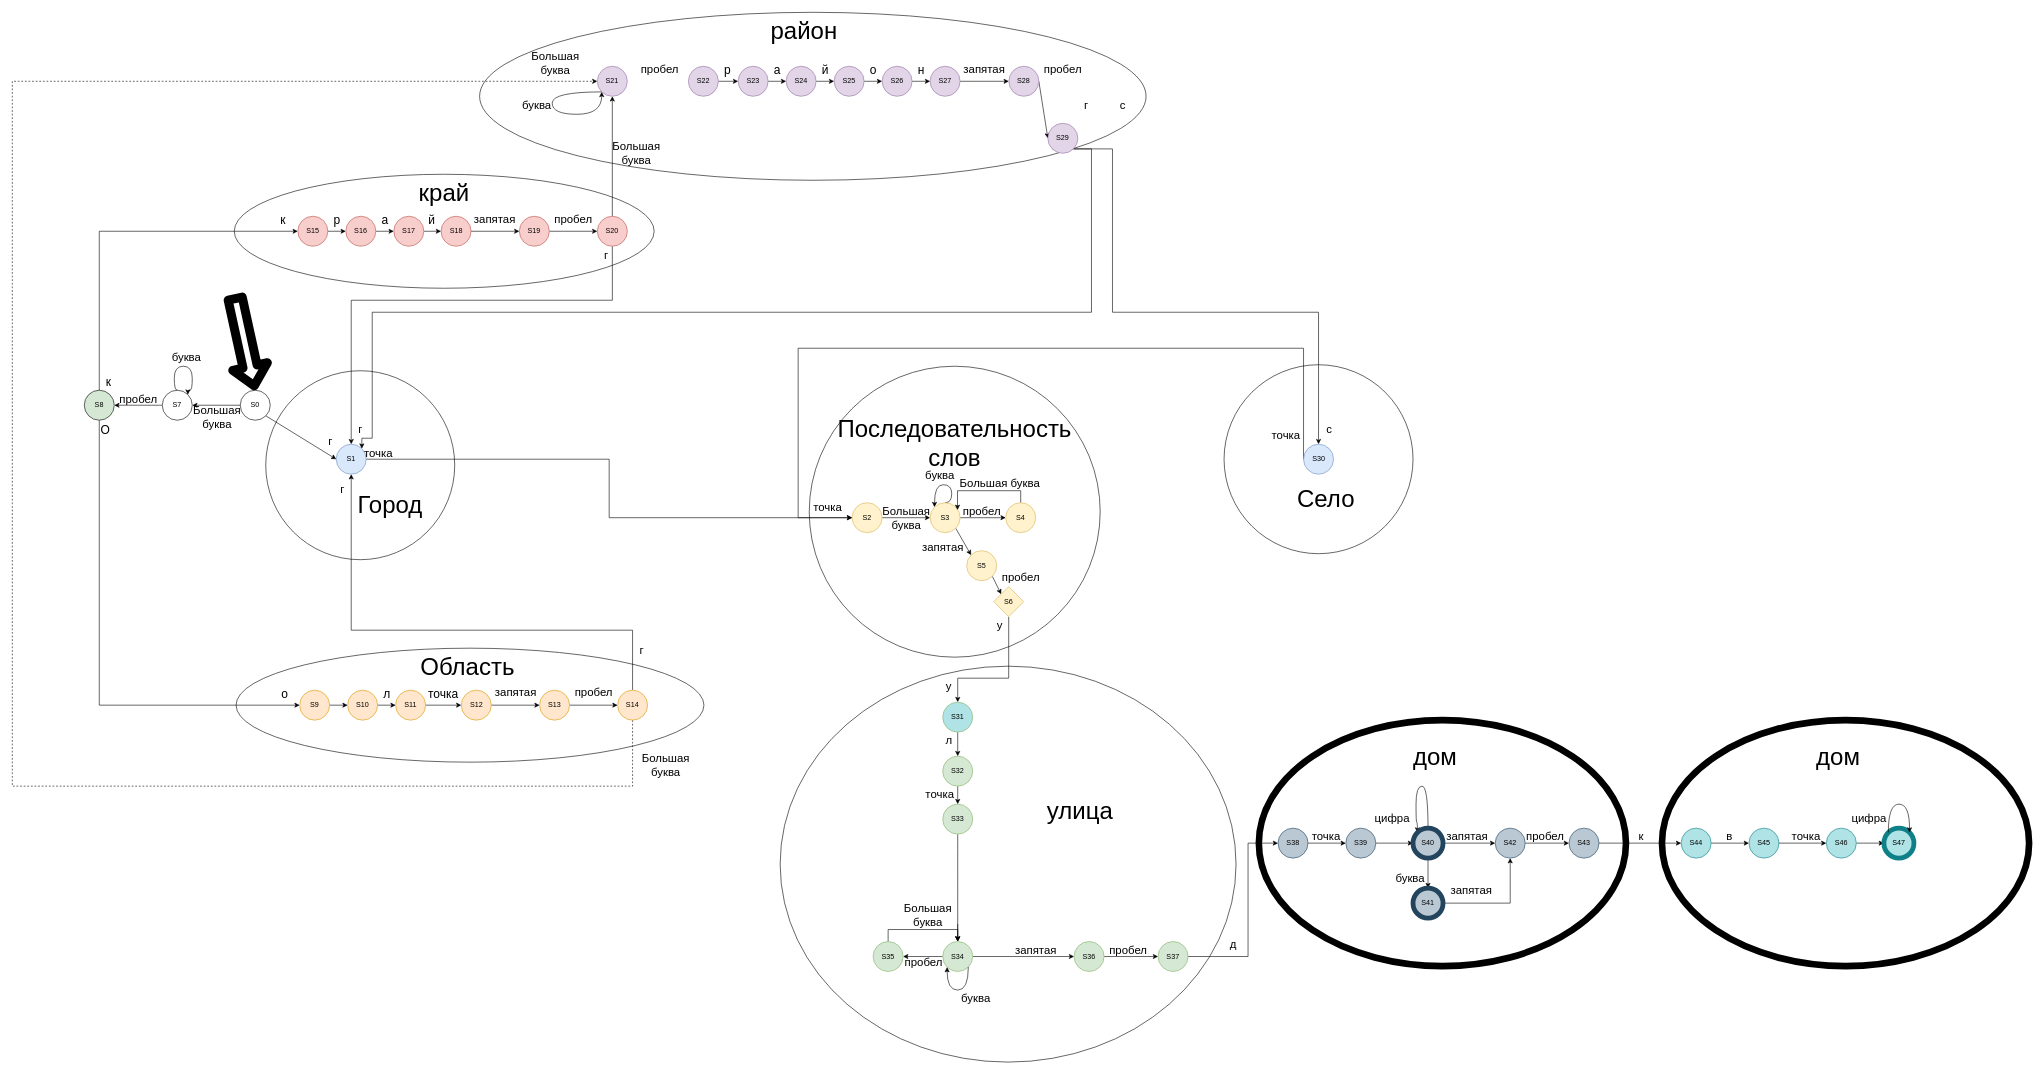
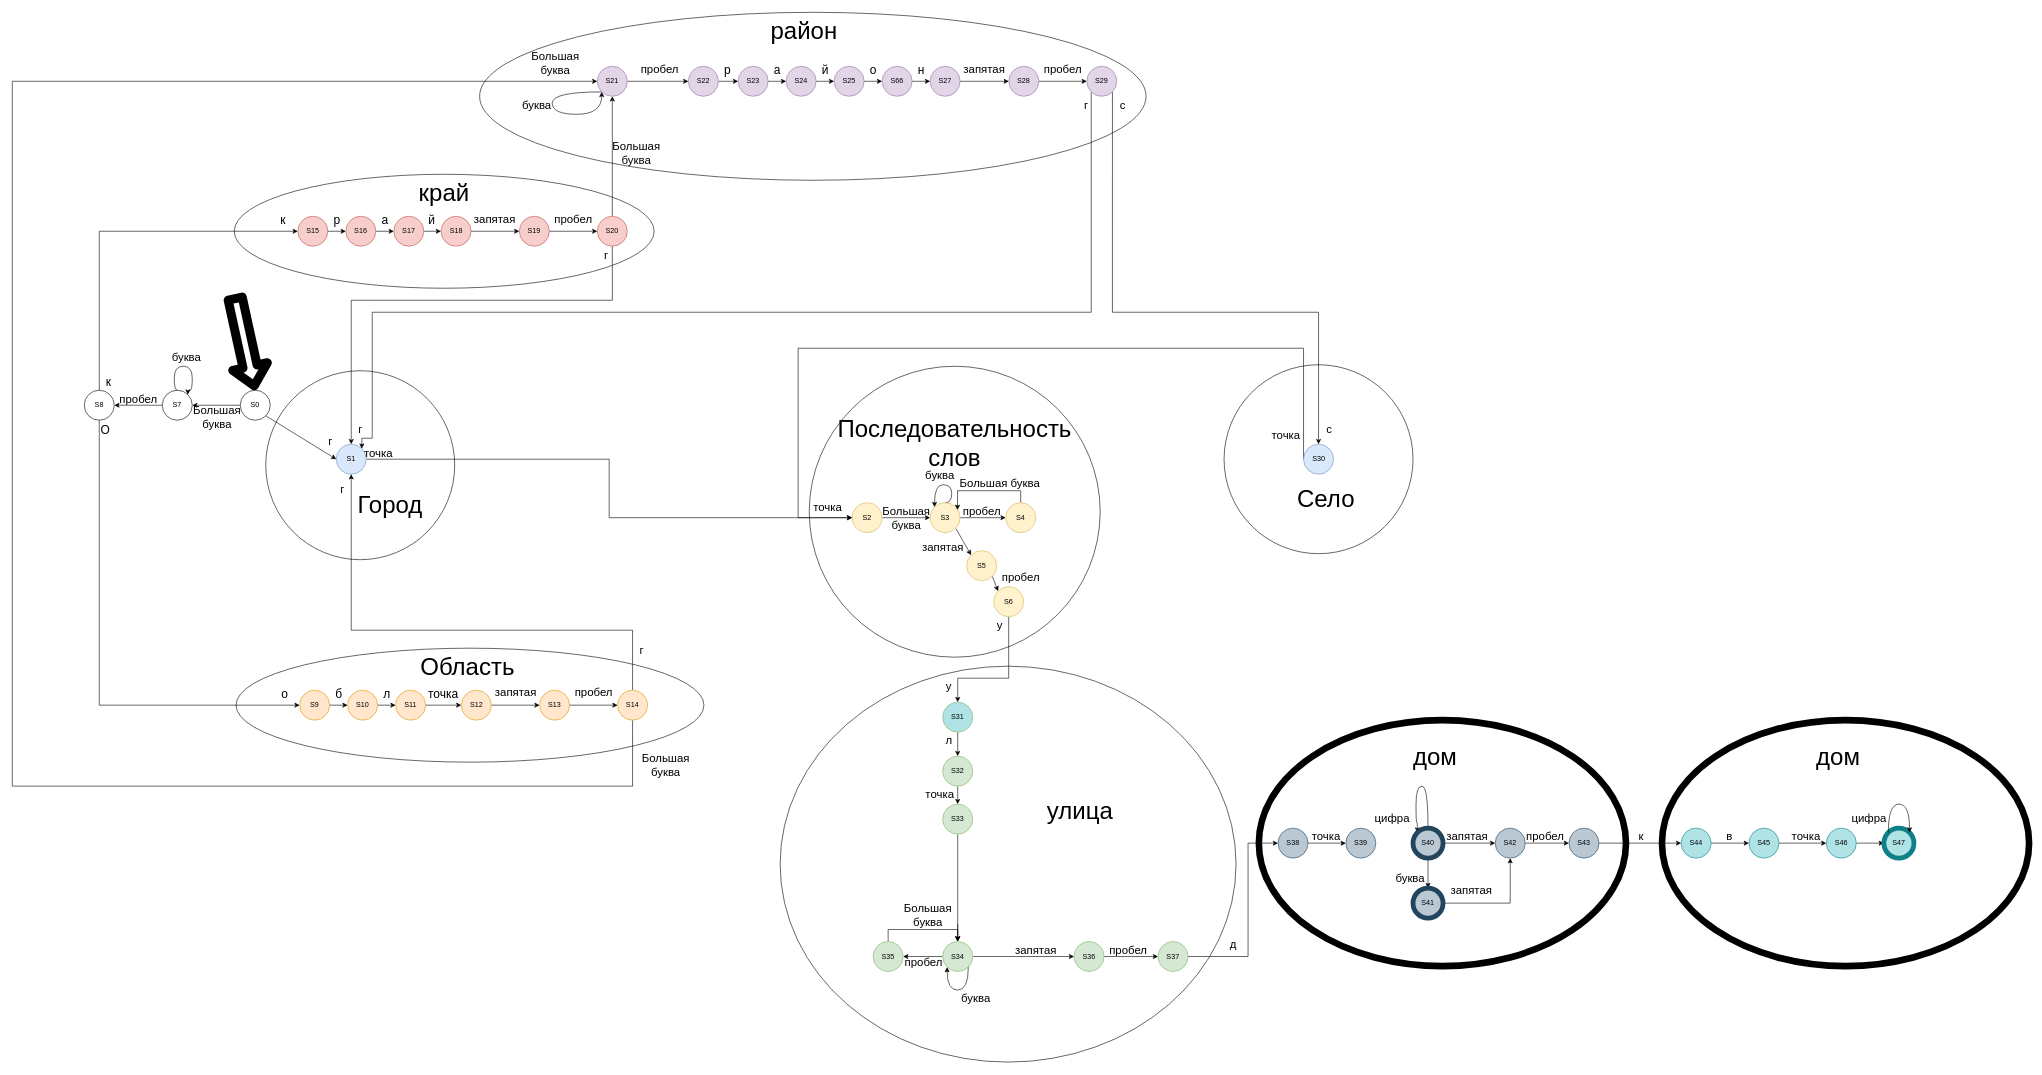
edge "S21" -> "S22": added
node "S26": label "S26" -> "S66"
node "S29": moved (1063, 138) -> (1102, 81)
node "S8": fillcolor #d5e8d4 -> #ffffff
edge "S14" -> "S21": style dashed -> solid
node "S6": shape diamond -> ellipse
node "б": added
edge "S39" -> "S40": removed
